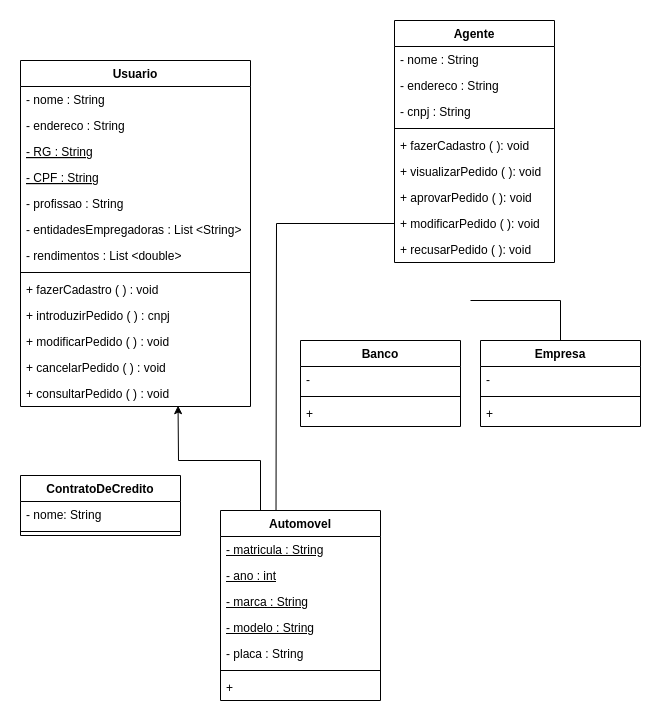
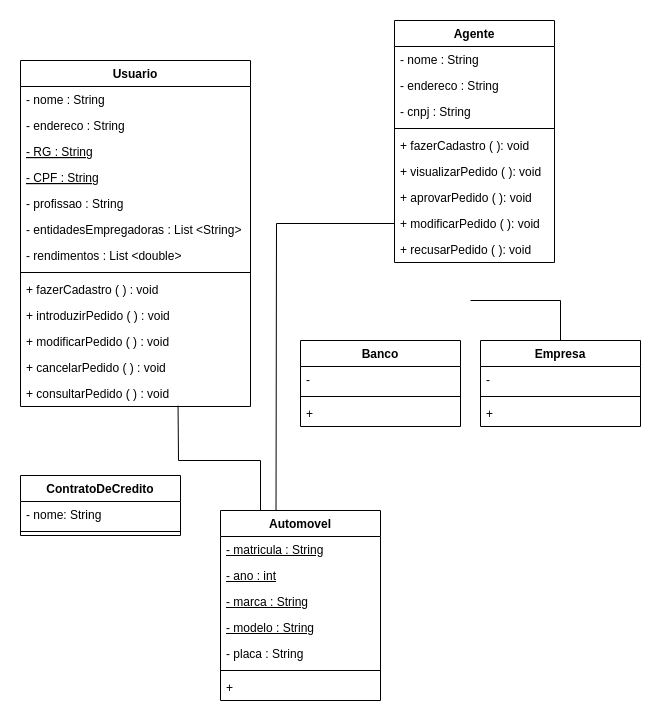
node "+ introduzirPedido ( ) : cnpj": label "+ introduzirPedido ( ) : cnpj" -> "+ introduzirPedido ( ) : void"
edge "Automovel" -> "+ consultarPedido ( ) : void": arrowhead classic -> none
